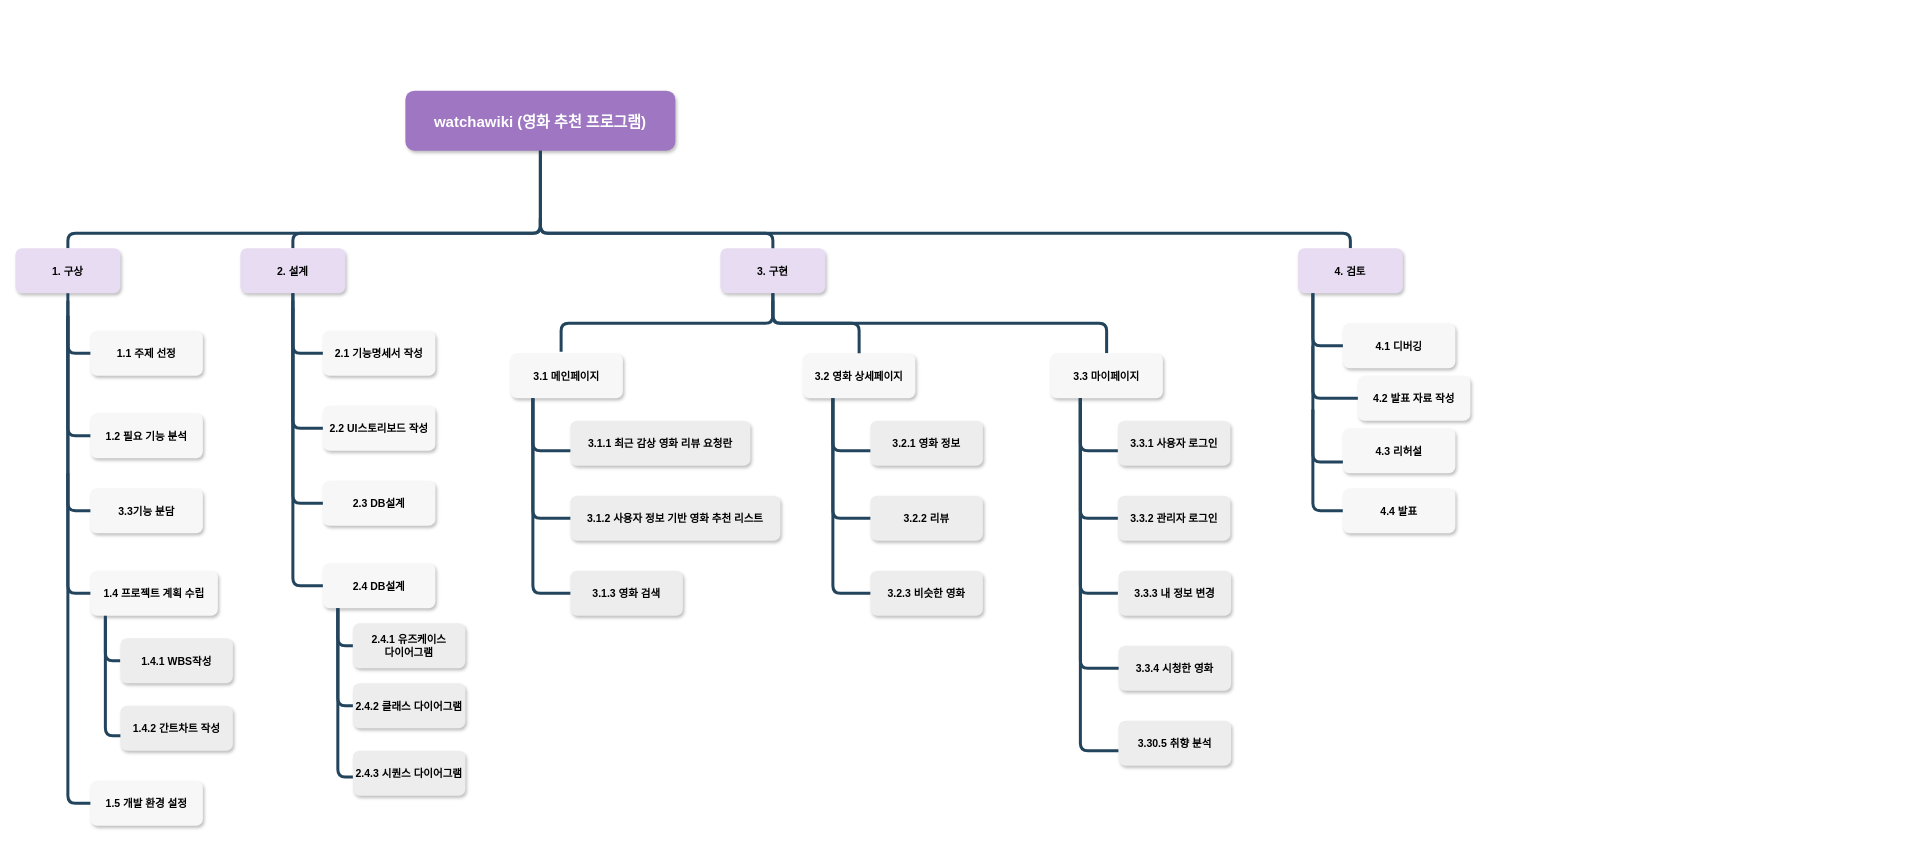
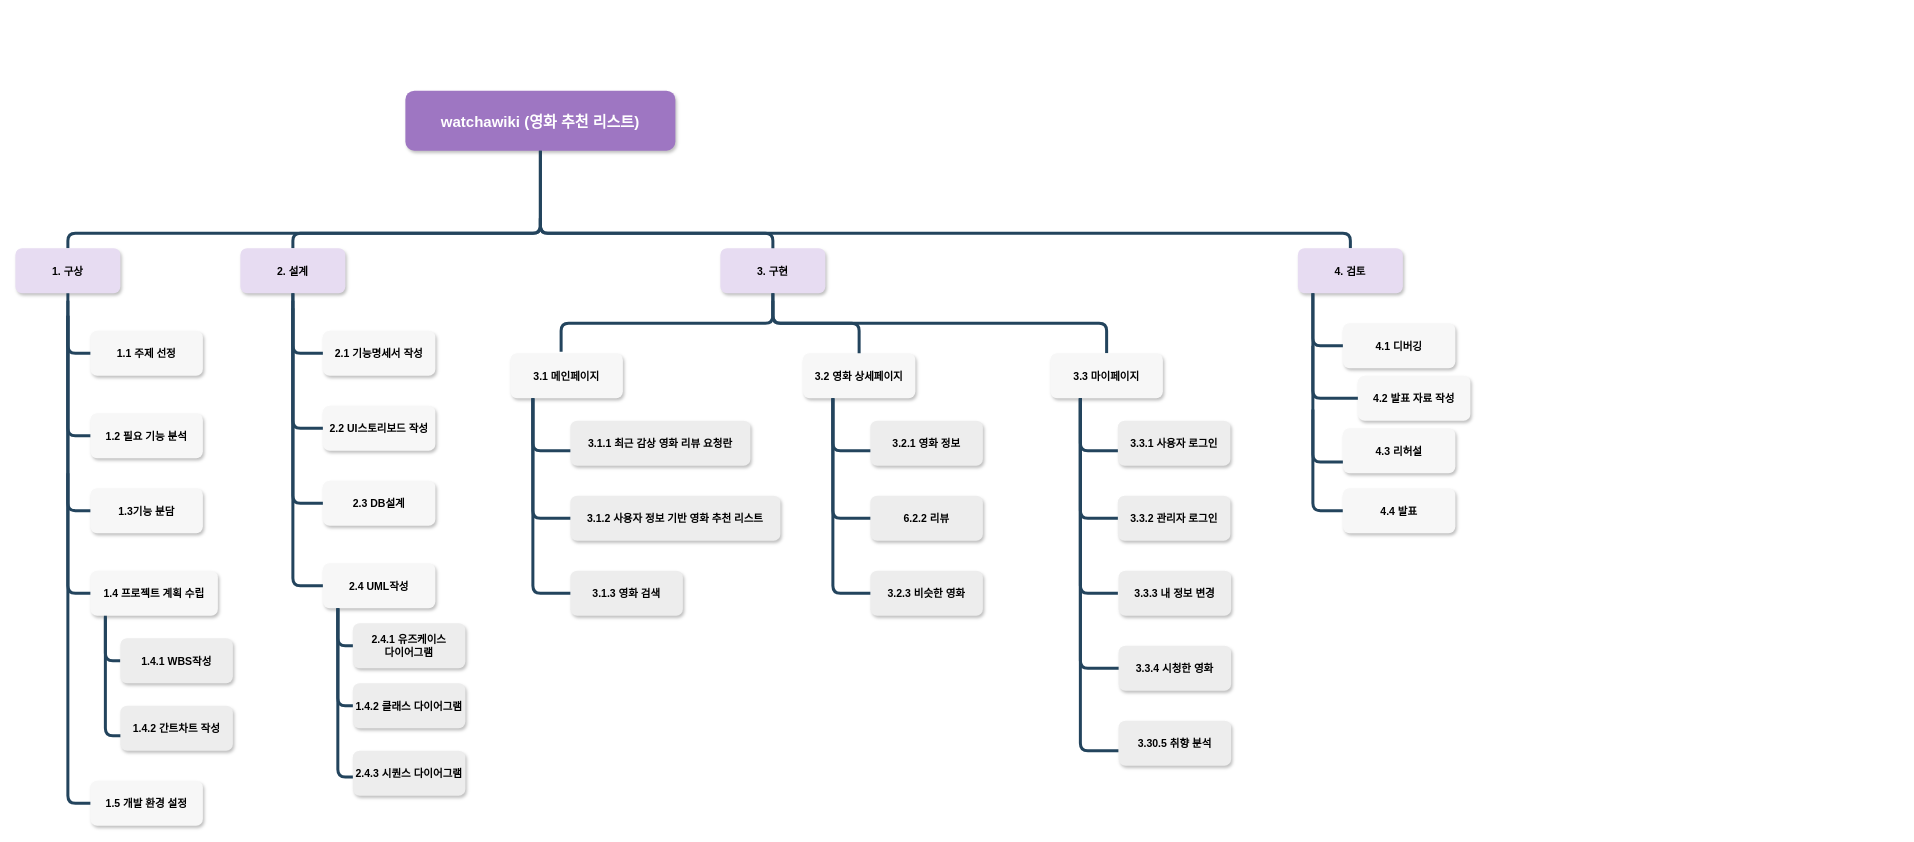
node "watchawiki (영화 추천 프로그램)": label "watchawiki (영화 추천 프로그램)" -> "watchawiki (영화 추천 리스트)"
node "3.3기능 분담": label "3.3기능 분담" -> "1.3기능 분담"
node "3.2.2 리뷰": label "3.2.2 리뷰" -> "6.2.2 리뷰"
node "2.4 DB설계": label "2.4 DB설계" -> "2.4 UML작성"
node "2.4.2 클래스 다이어그램": label "2.4.2 클래스 다이어그램" -> "1.4.2 클래스 다이어그램"
